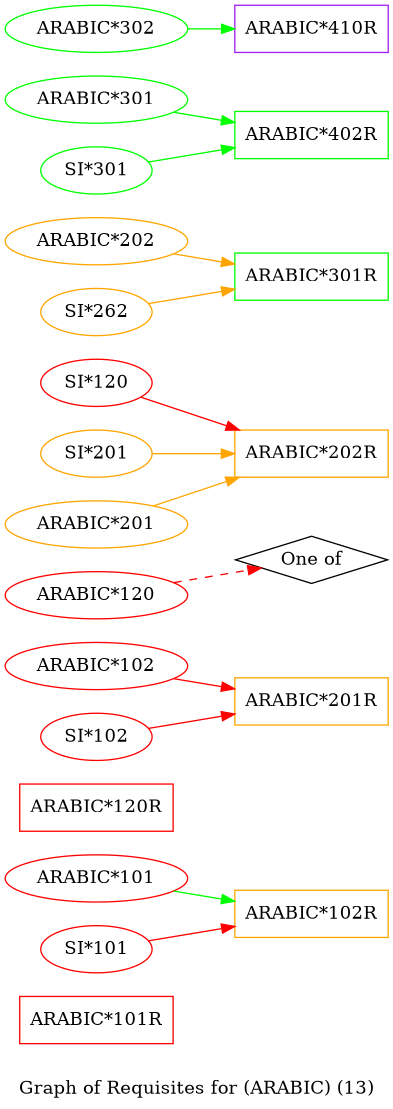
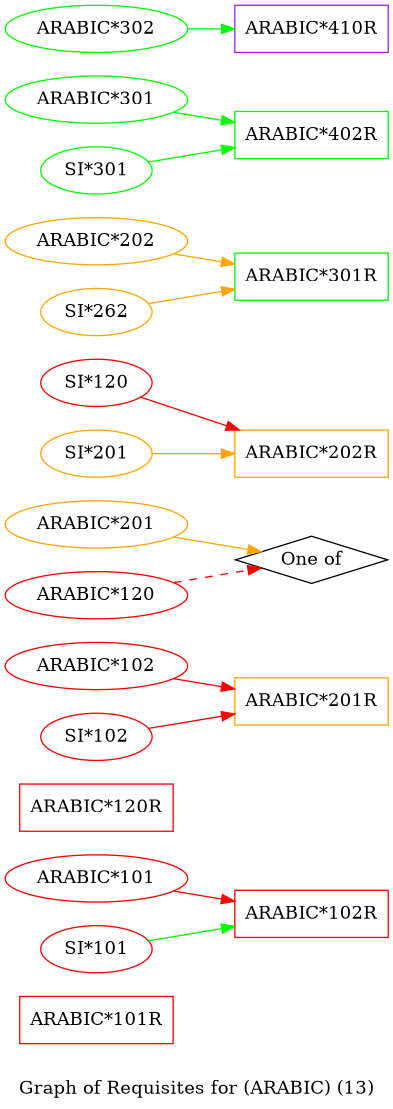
edge "ARABIC*201" -> "ARABIC*202R": now "ARABIC*201" -> "One of"
edge "ARABIC*101" -> "ARABIC*102R": color green -> red
node "ARABIC*102R": color orange -> red
edge "SI*101" -> "ARABIC*102R": color red -> green
